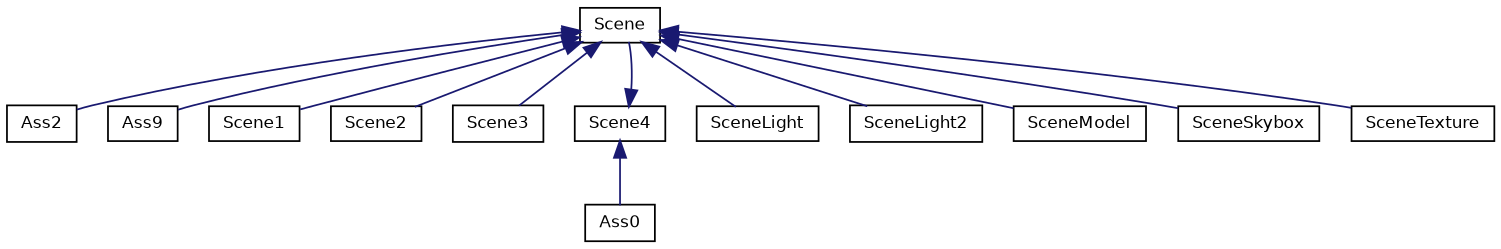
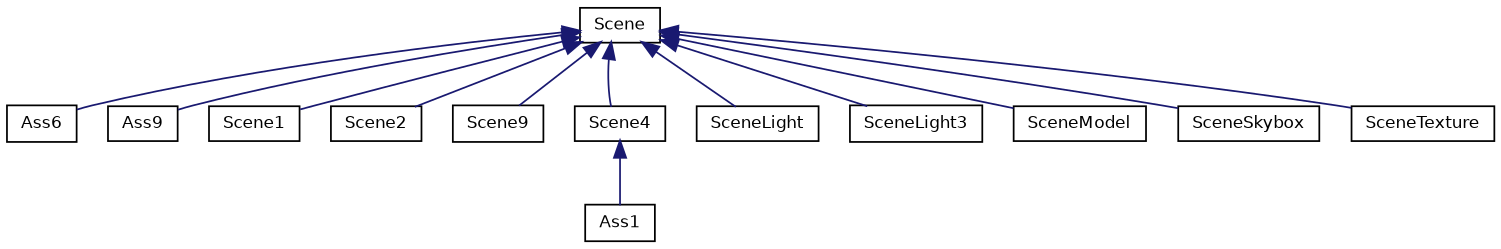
edge "Scene" -> "Scene4": reversed
node "Ass2": label "Ass2" -> "Ass6"
node "Scene3": label "Scene3" -> "Scene9"
node "SceneLight2": label "SceneLight2" -> "SceneLight3"
node "Ass0": label "Ass0" -> "Ass1"
